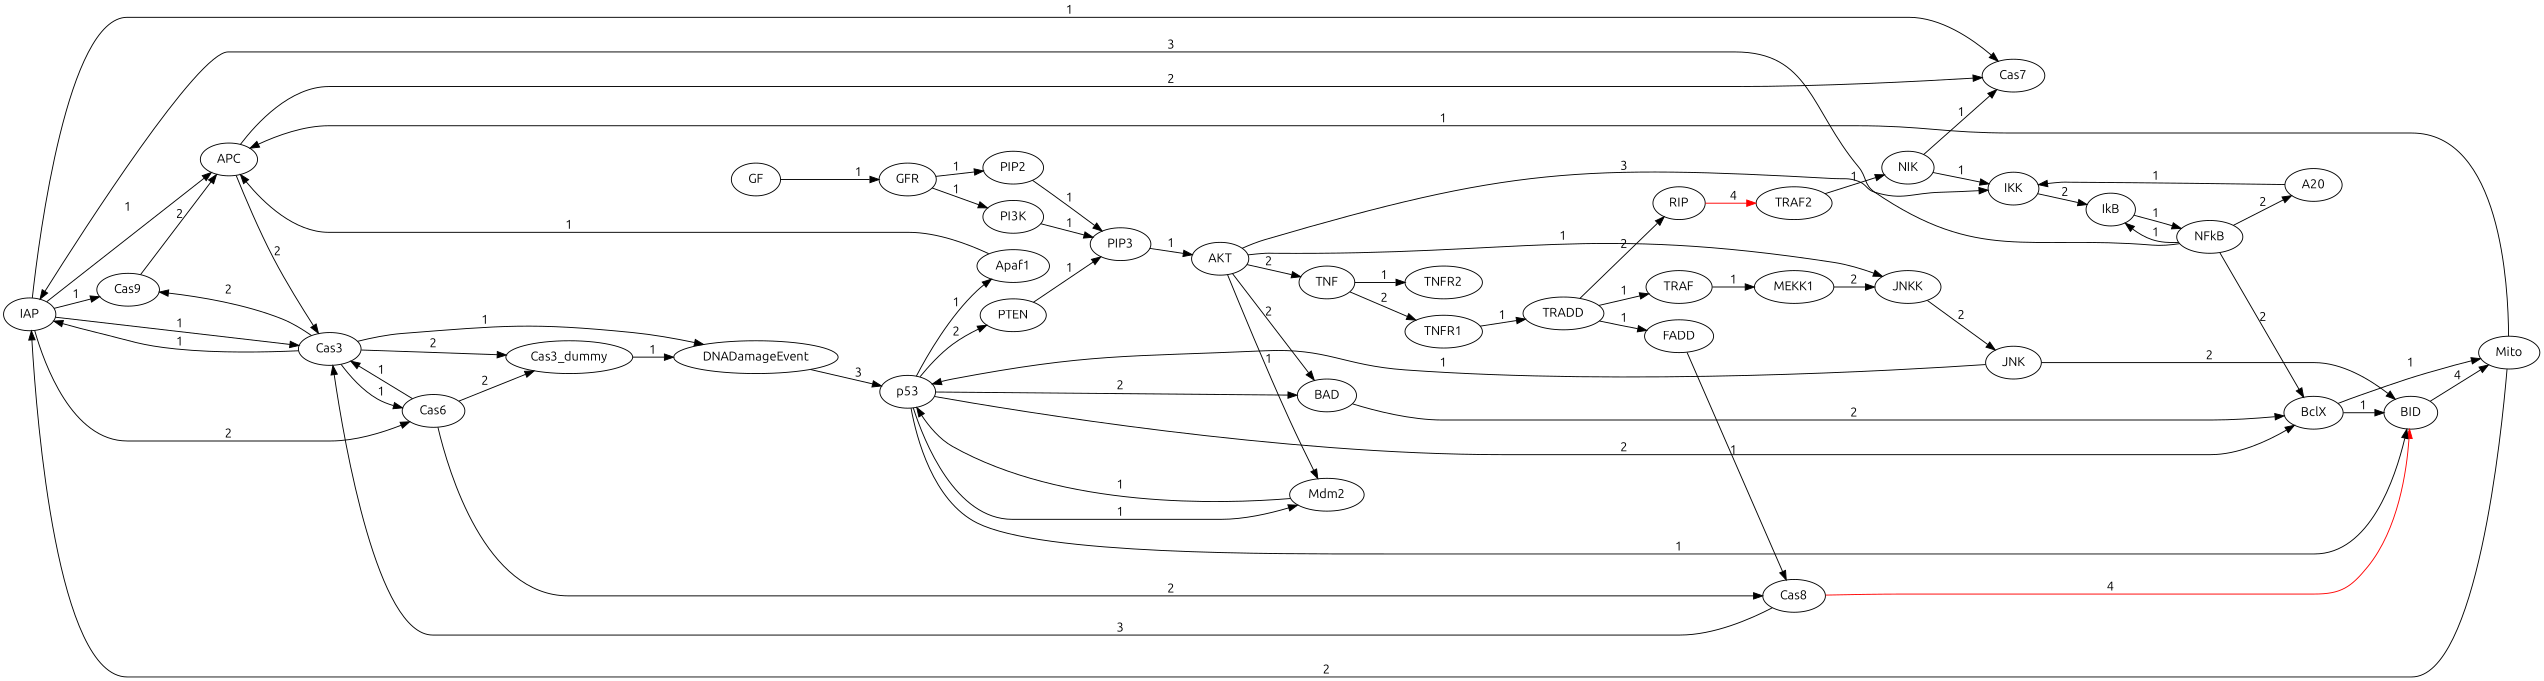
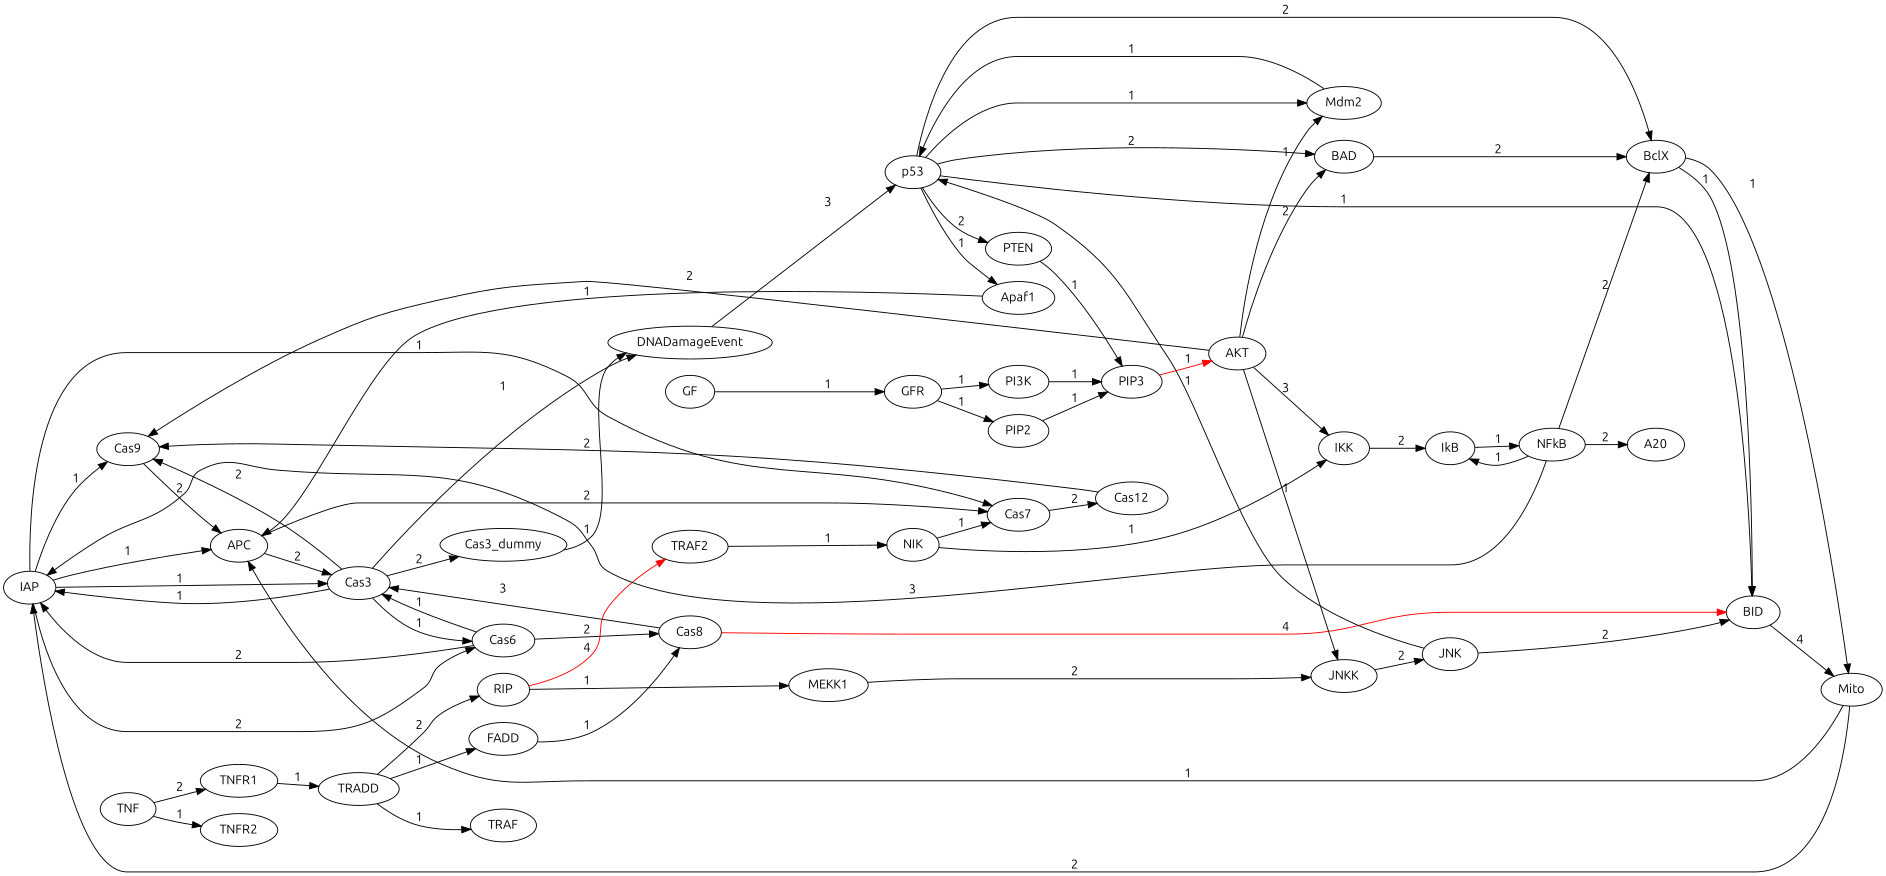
edge "A20" -> "IKK": removed, label "1"
edge "PIP3" -> "AKT": color black -> red
edge "AKT" -> "TNF": now "AKT" -> "Cas9"
edge "TRAF" -> "MEKK1": now "RIP" -> "MEKK1"
edge "Cas6" -> "Cas3_dummy": now "Cas6" -> "IAP"
node "Cas12": added
